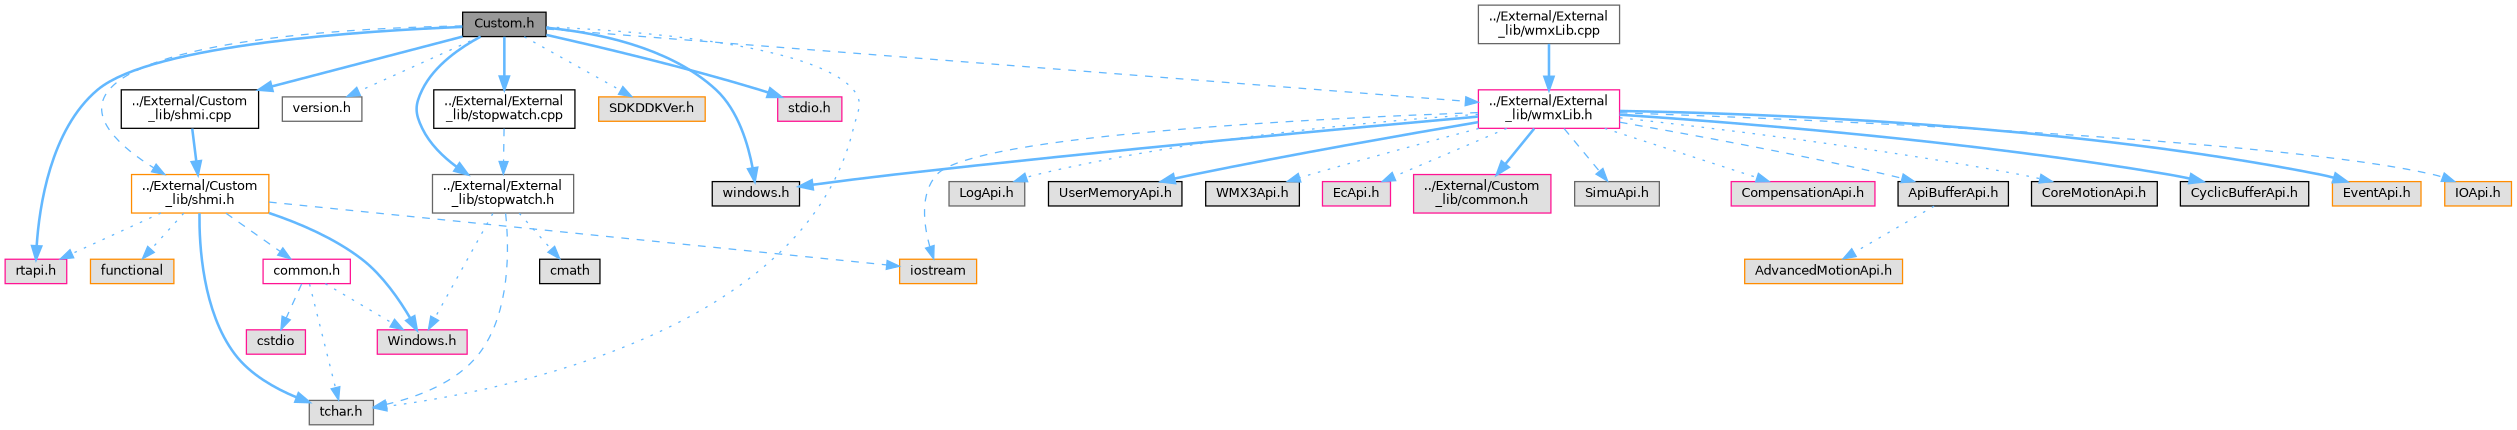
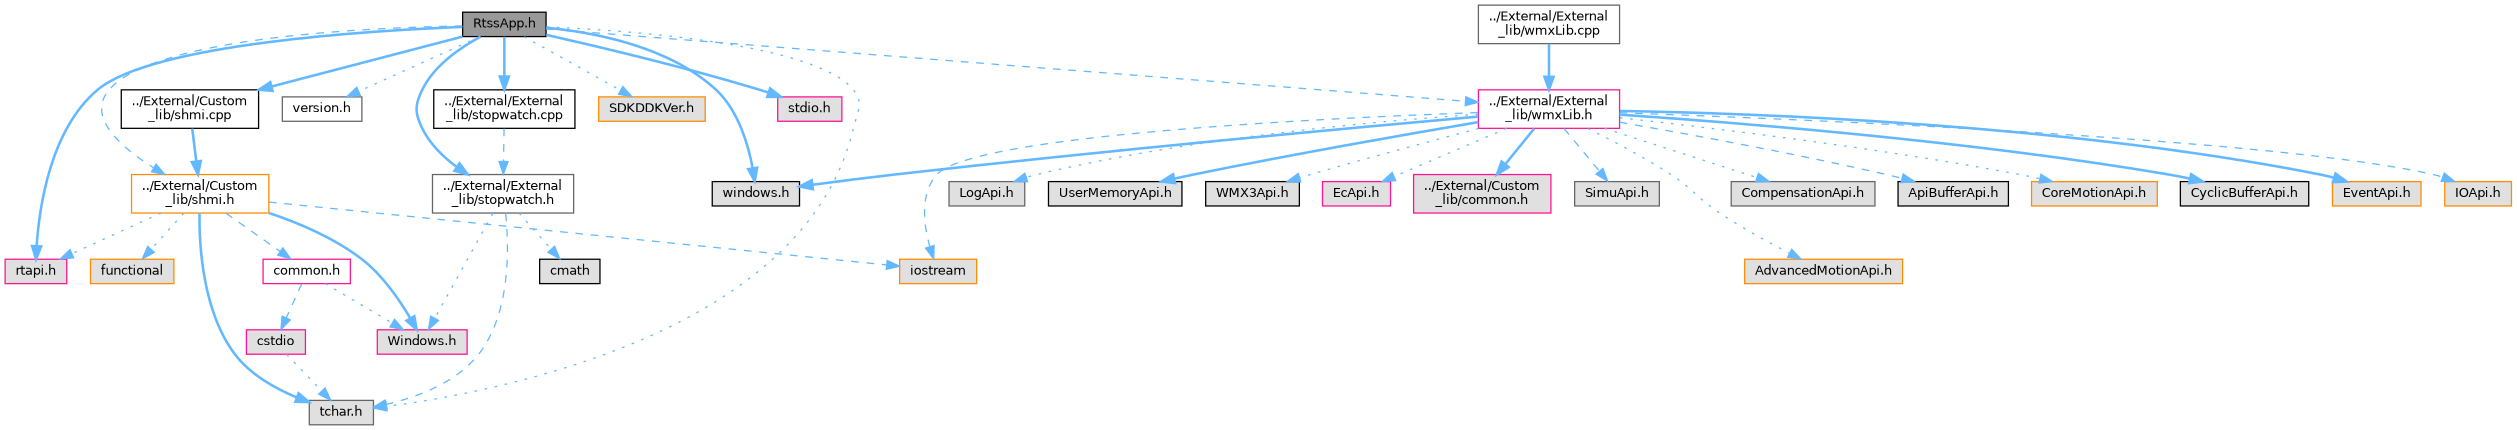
node "Custom.h": label "Custom.h" -> "RtssApp.h"
node "CompensationApi.h": color deeppink -> gray40
node "CoreMotionApi.h": color black -> darkorange
edge "ApiBufferApi.h" -> "AdvancedMotionApi.h": now "../External/External _lib/wmxLib.h" -> "AdvancedMotionApi.h"
edge "common.h" -> "tchar.h": now "cstdio" -> "tchar.h"
